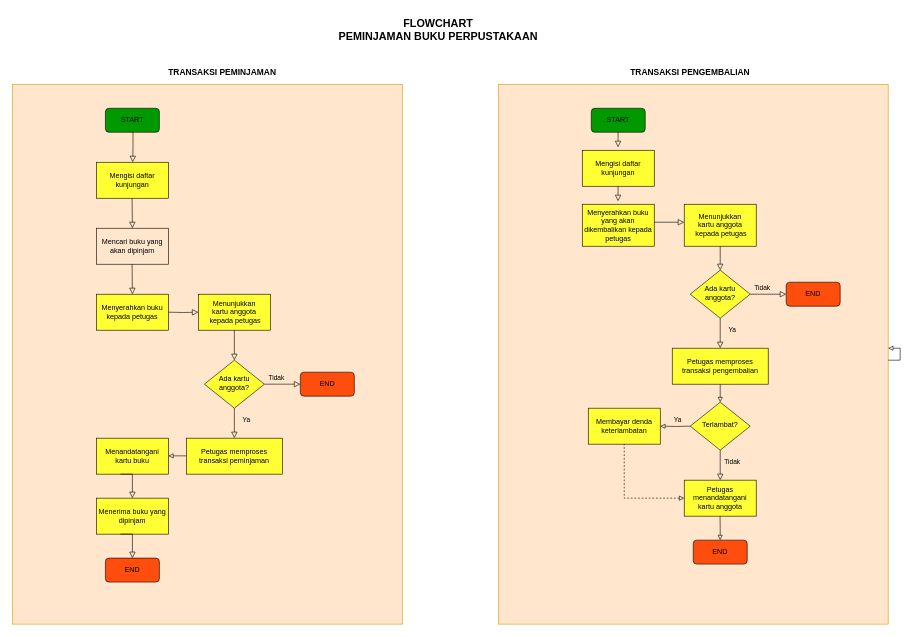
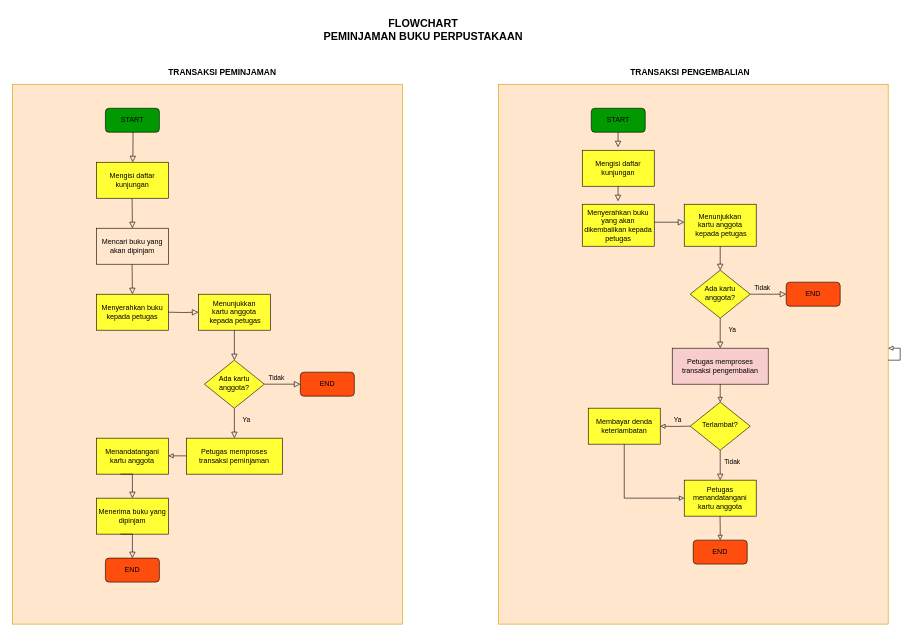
node "FLOWCHART PEMINJAMAN BUKU PERPUSTAKAAN": moved (438, 30) -> (423, 30)
node "Petugas memproses transaksi pengembalian": fillcolor #ffff33 -> #f8cecc
node "Menandatangani kartu buku": label "Menandatangani kartu buku" -> "Menandatangani kartu anggota"
edge "Membayar denda keterlambatan" -> "Petugas menandatangani kartu anggota": style dashed -> solid
